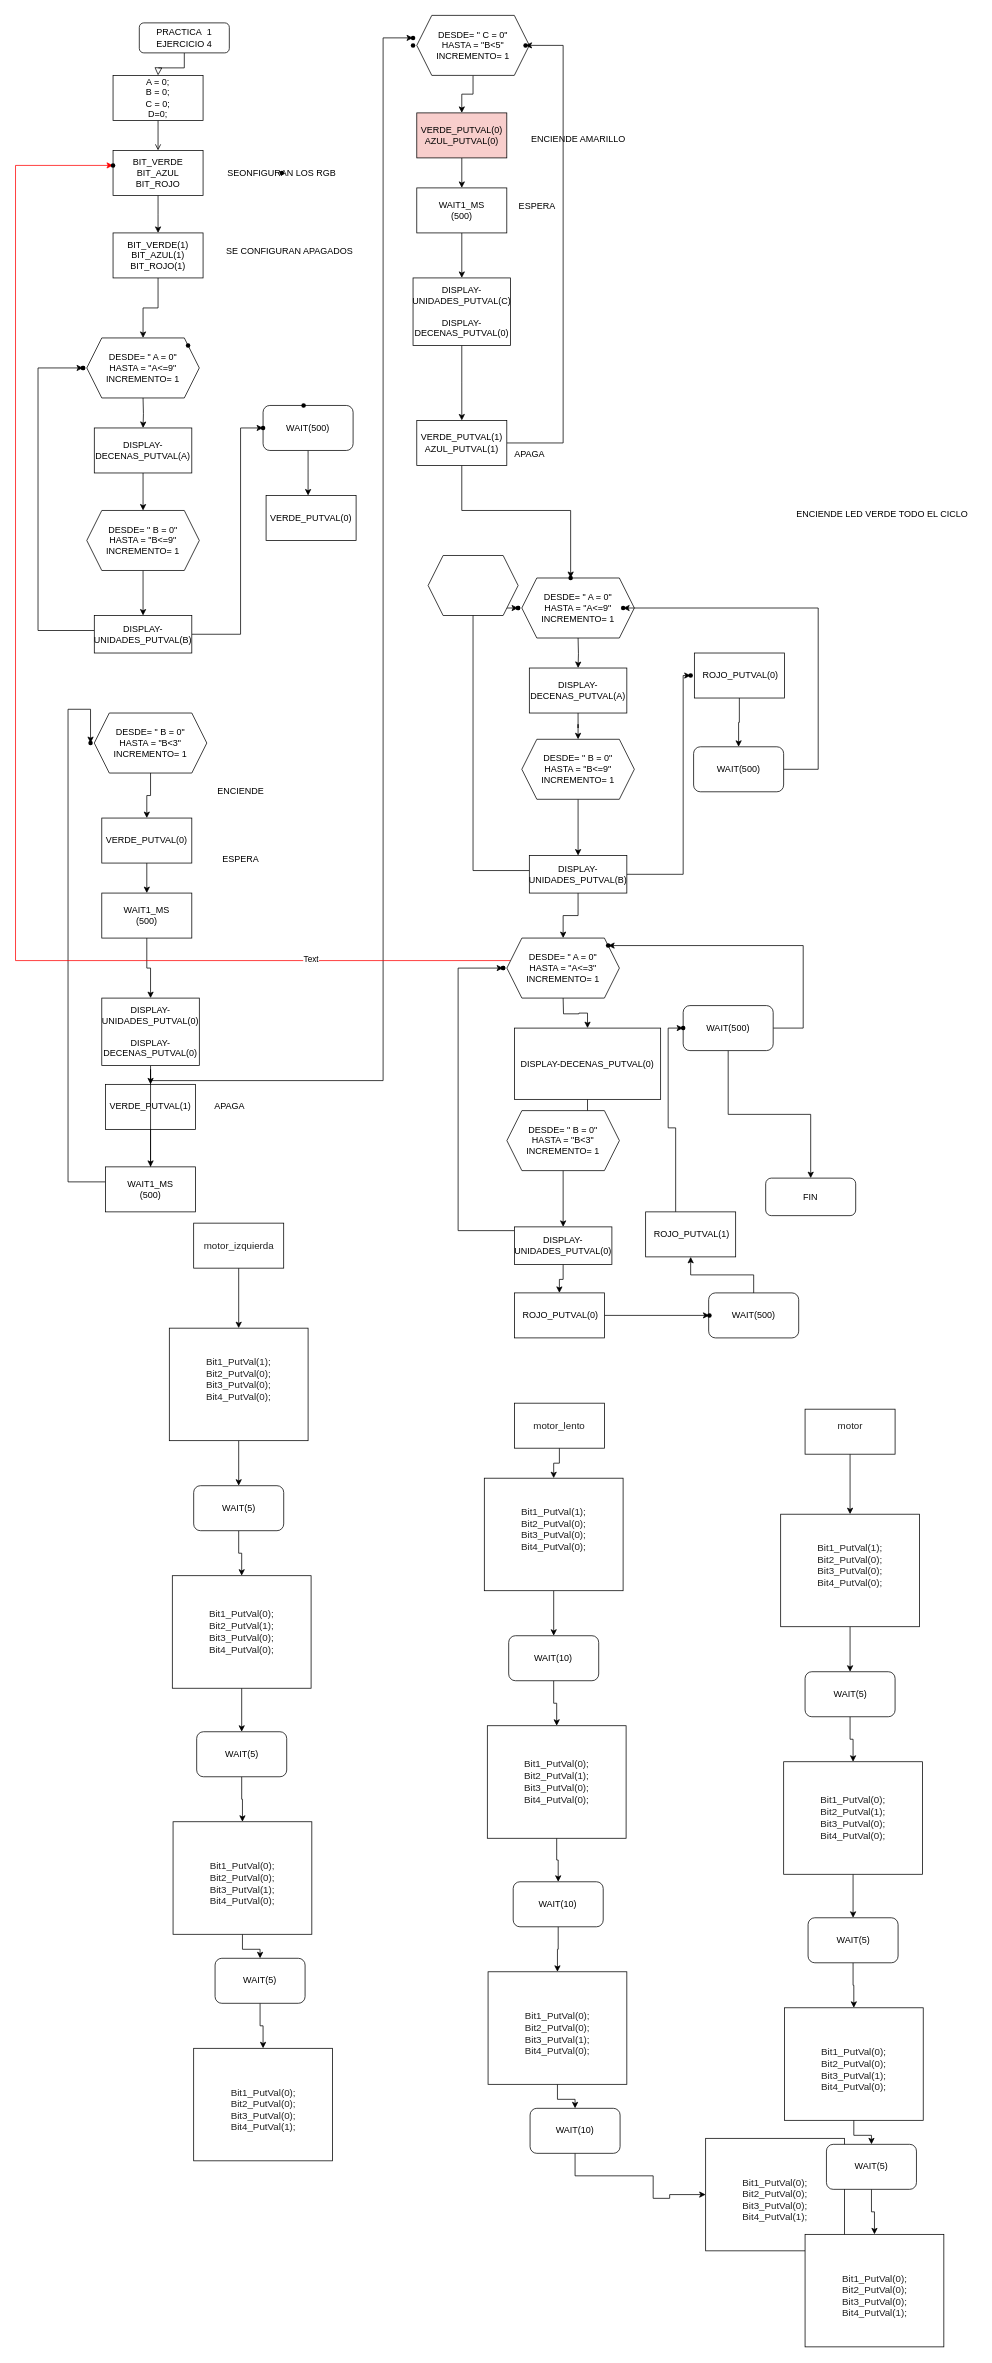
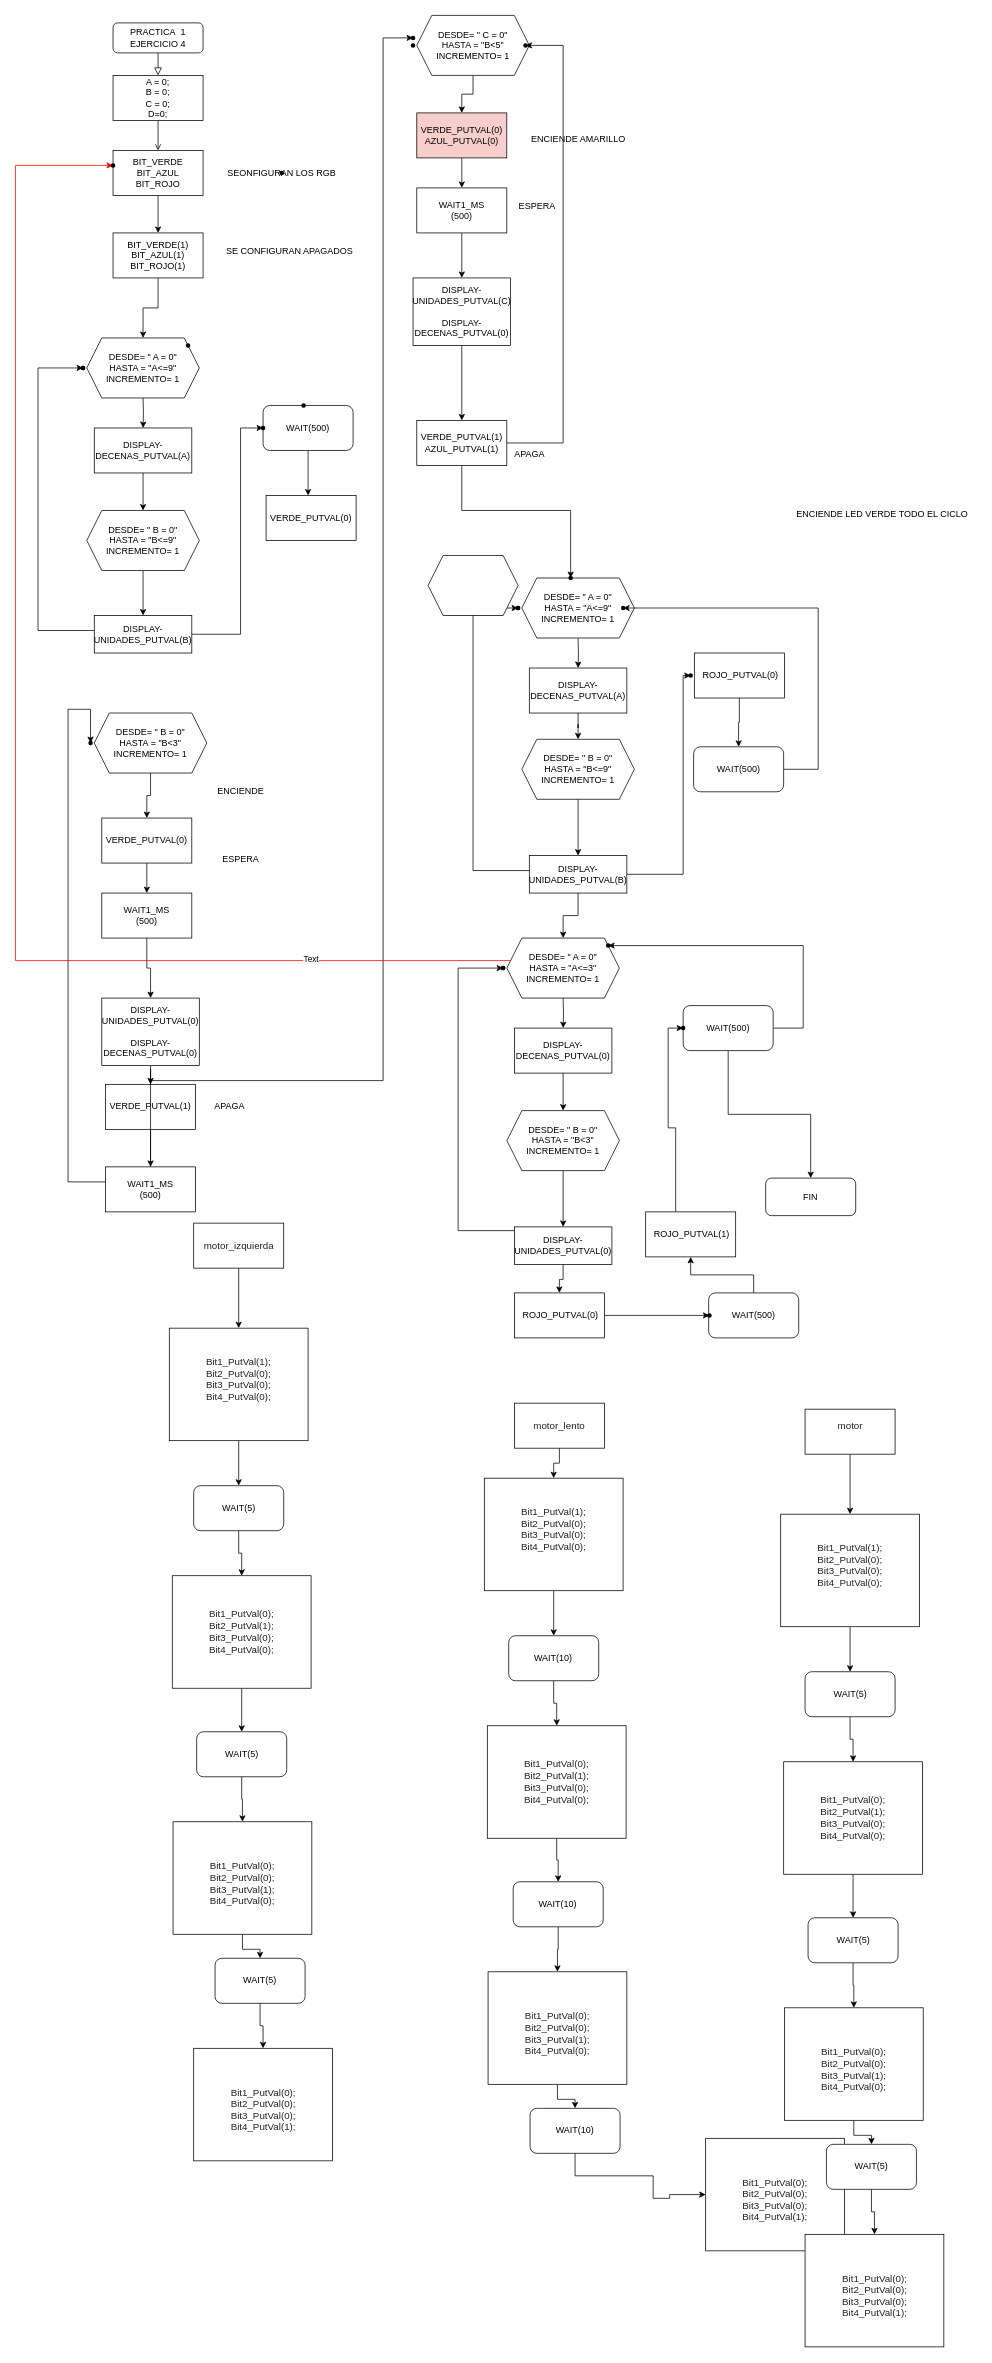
node "PRACTICA 1 EJERCICIO 4": moved (184, 38) -> (158, 38)
node "DISPLAY-DECENAS_PUTVAL(0)": size 146x71 -> 98x45
